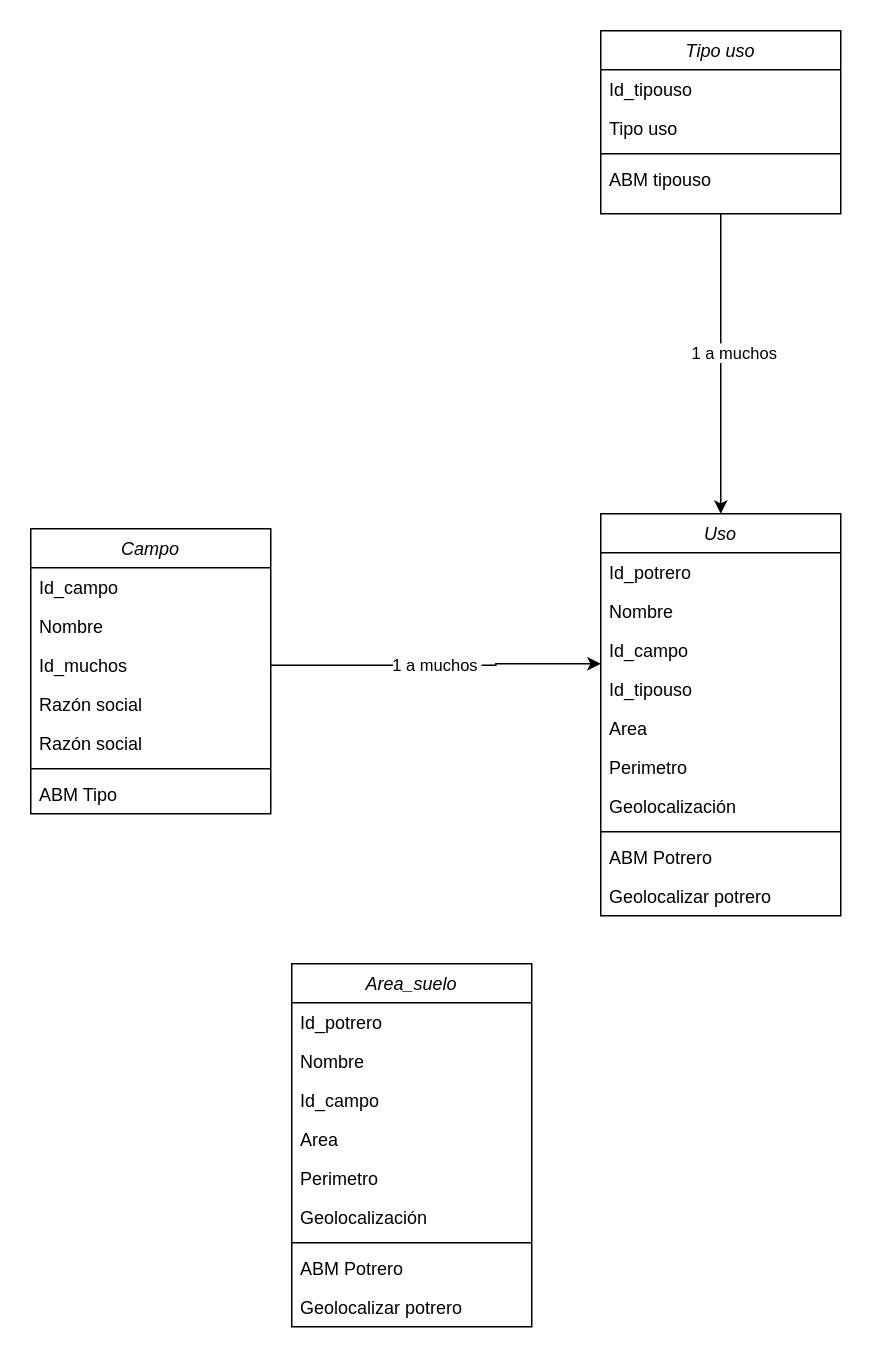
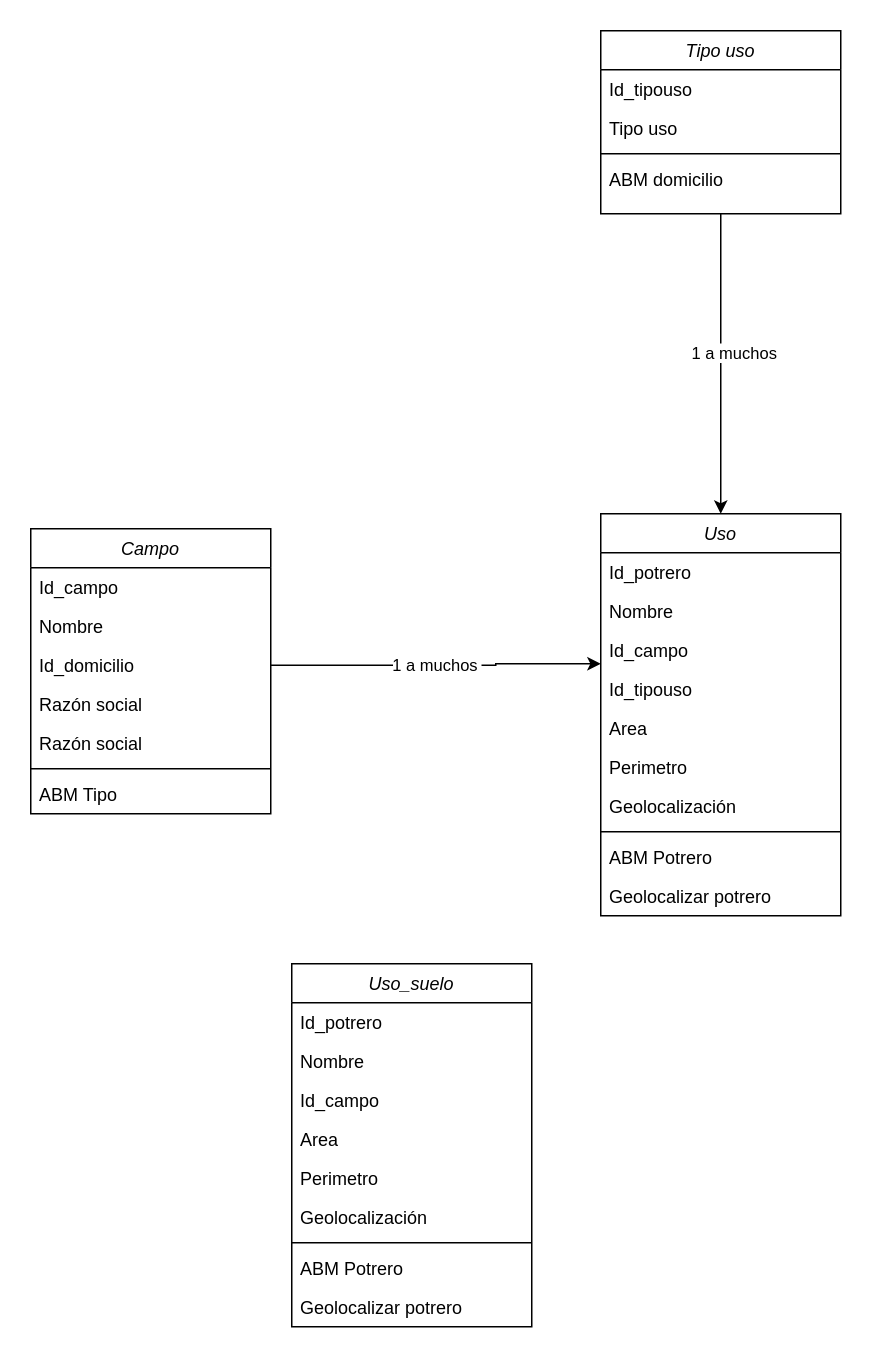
node "ABM tipouso": label "ABM tipouso" -> "ABM domicilio"
node "Id_muchos": label "Id_muchos" -> "Id_domicilio"
node "Area_suelo": label "Area_suelo" -> "Uso_suelo"
